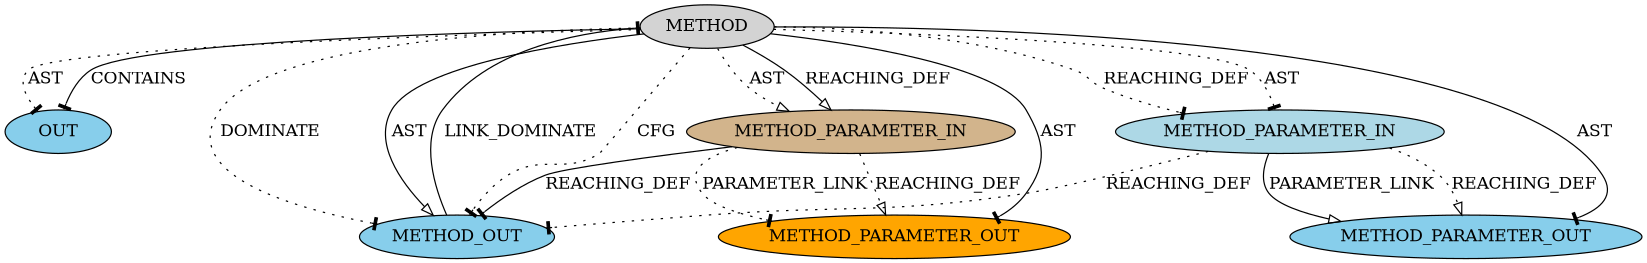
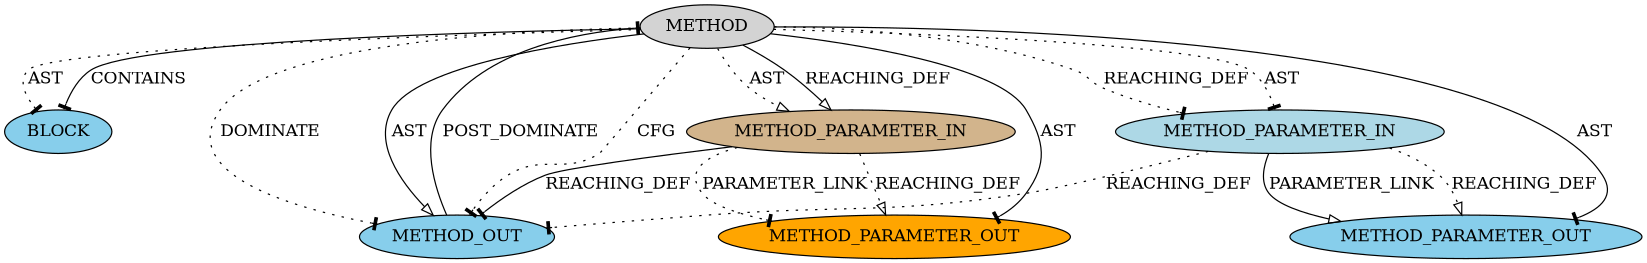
node "OUT": label "OUT" -> "BLOCK"
edge "METHOD_OUT" -> "METHOD": label "LINK_DOMINATE" -> "POST_DOMINATE"
